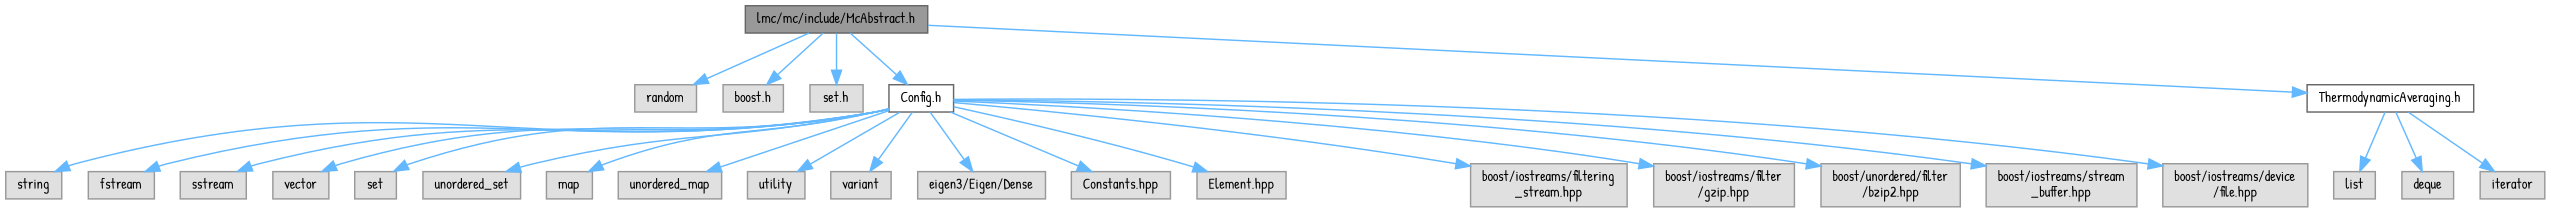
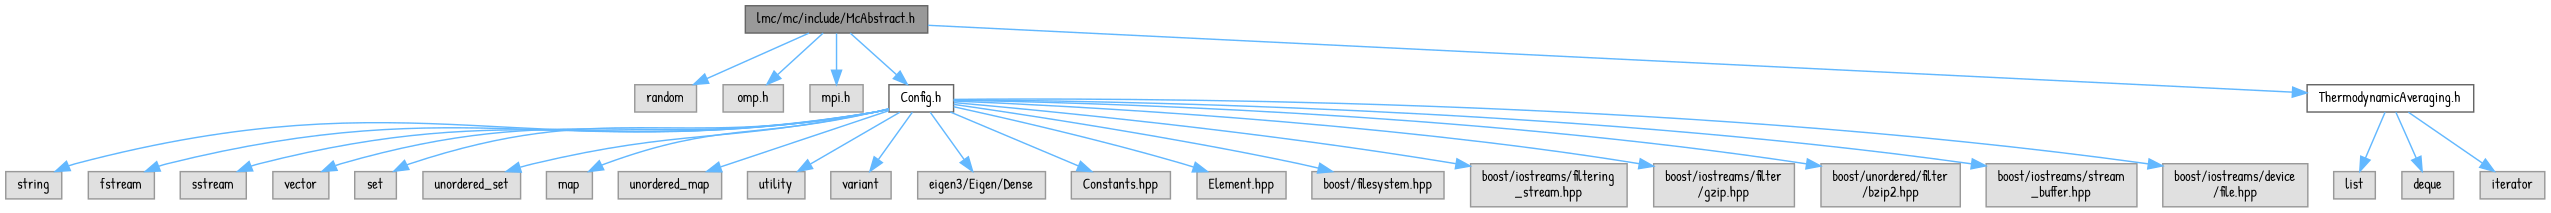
node "boost.h": label "boost.h" -> "omp.h"
node "set.h": label "set.h" -> "mpi.h"
node "boost/filesystem.hpp": added
